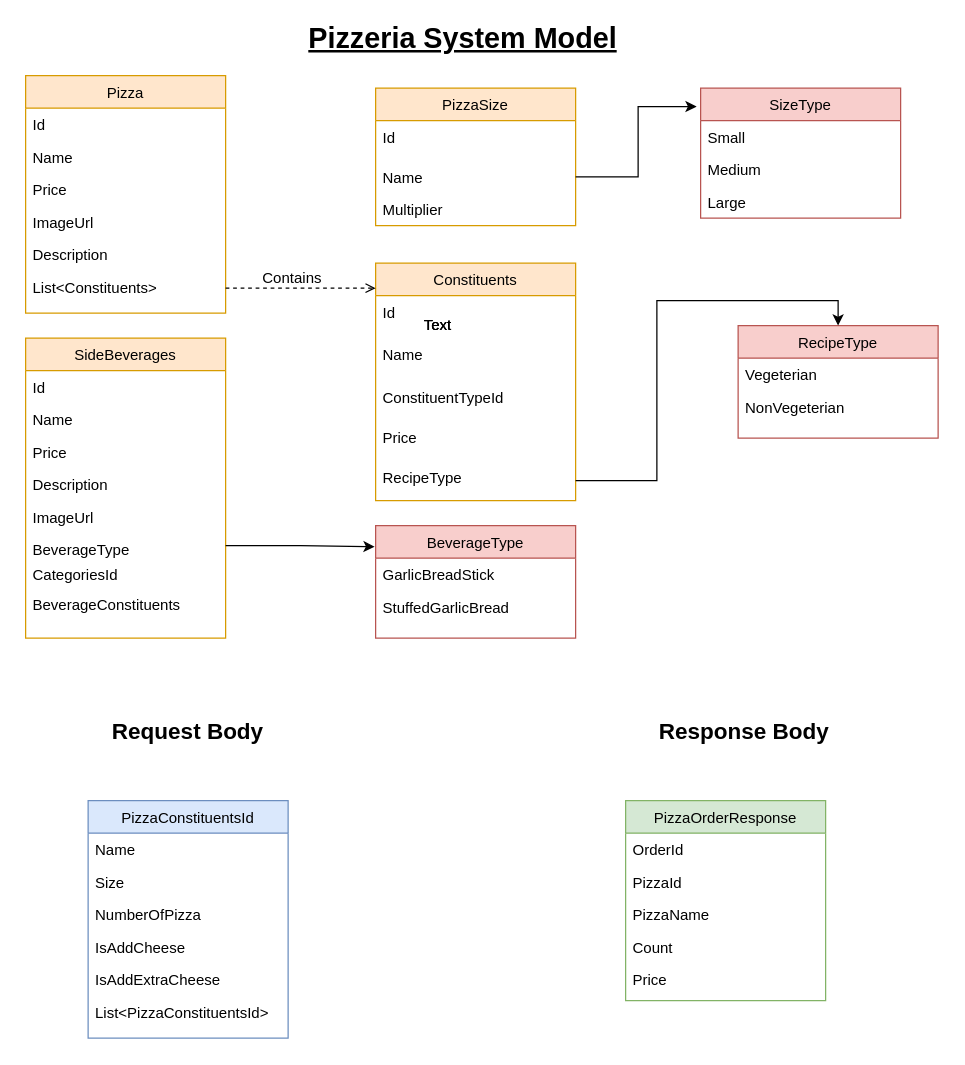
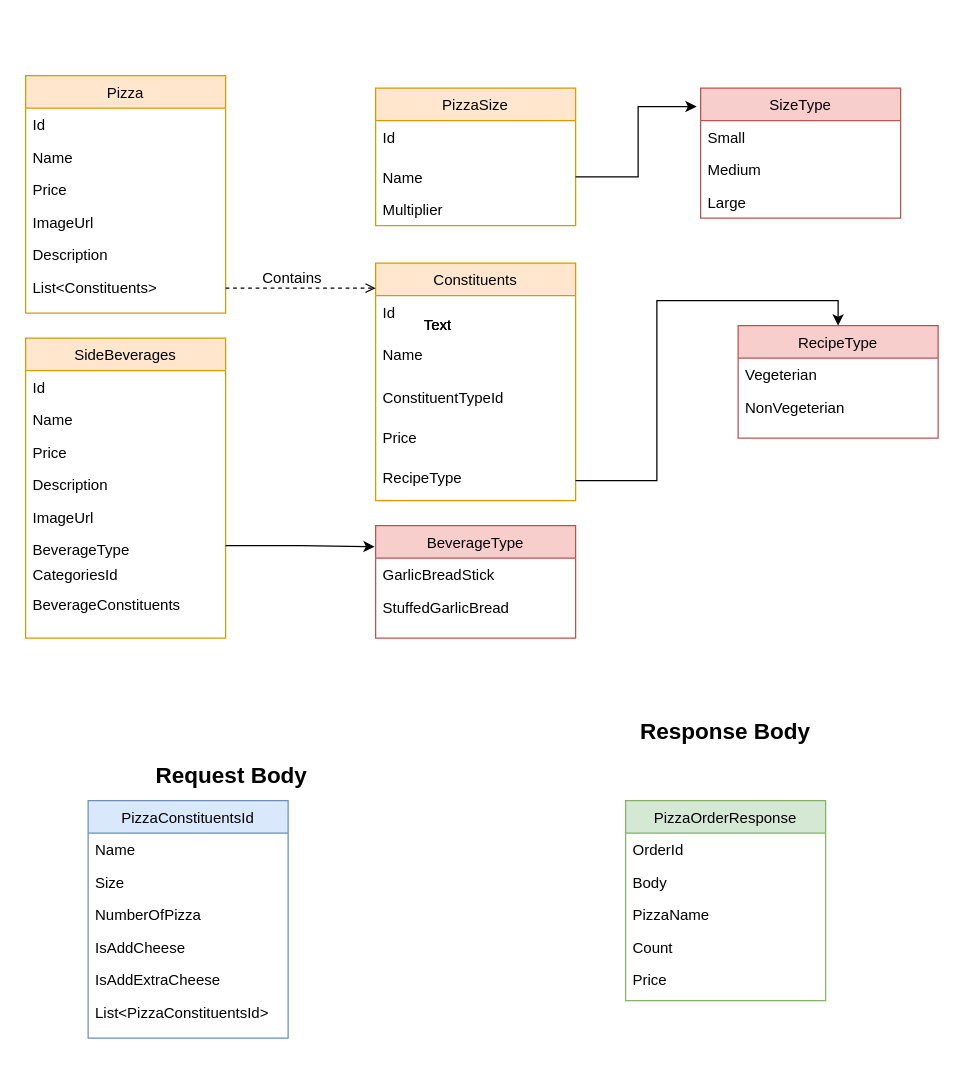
node "Pizzeria System Model": removed
node "Request Body": moved (188, 732) -> (232, 776)
node "Response Body": moved (744, 732) -> (726, 732)
node "PizzaId": label "PizzaId" -> "Body"
